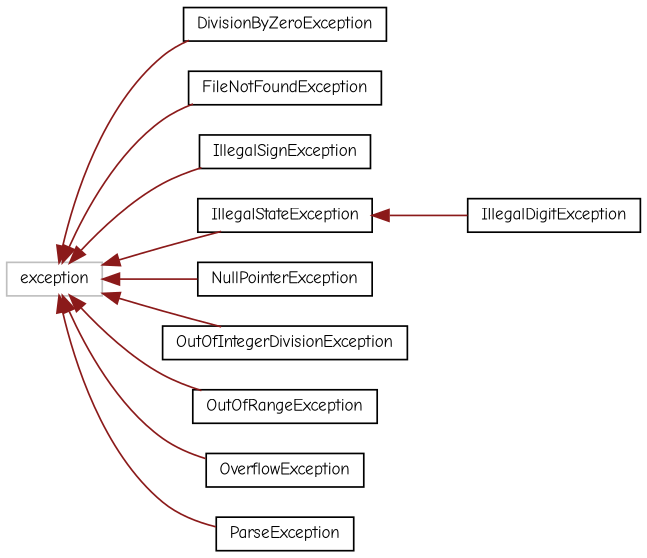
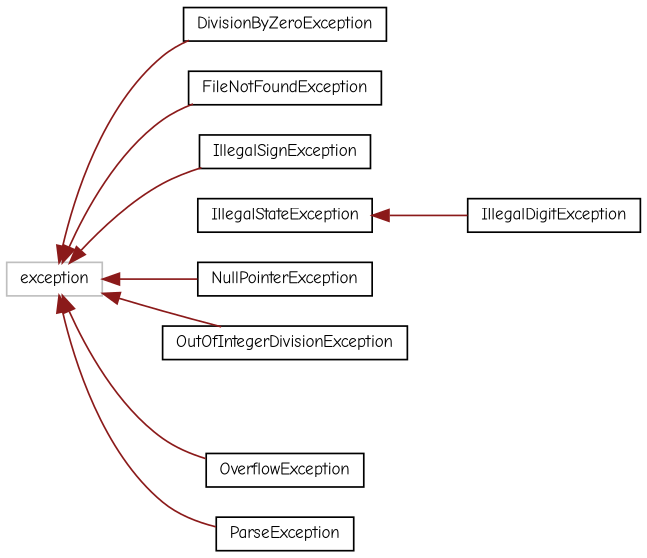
edge "IllegalStateException" -> "exception": removed
node "OutOfRangeException": removed
